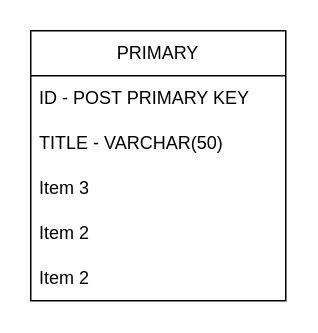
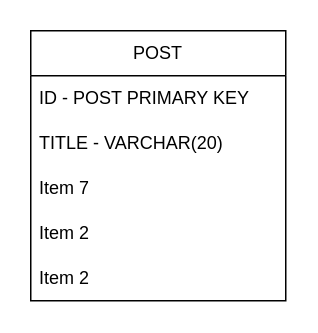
node "PRIMARY": label "PRIMARY" -> "POST"
node "TITLE - VARCHAR(50)": label "TITLE - VARCHAR(50)" -> "TITLE - VARCHAR(20)"
node "Item 3": label "Item 3" -> "Item 7"
